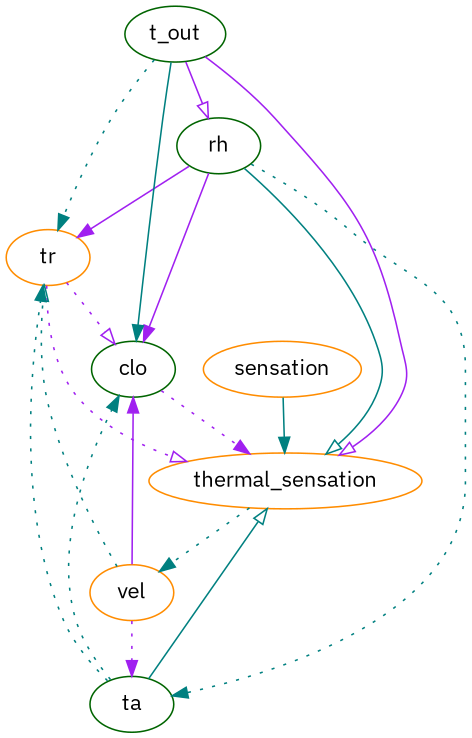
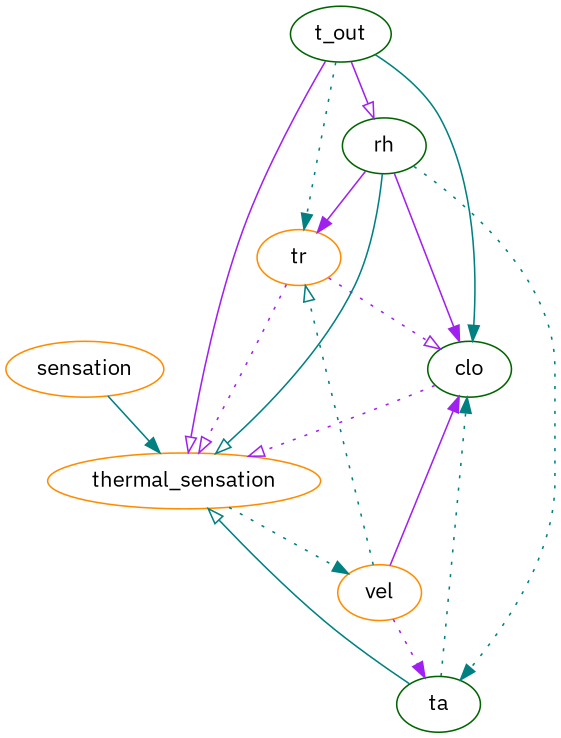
edge "clo" -> "thermal_sensation": arrowhead normal -> onormal
edge "ta" -> "tr": removed
